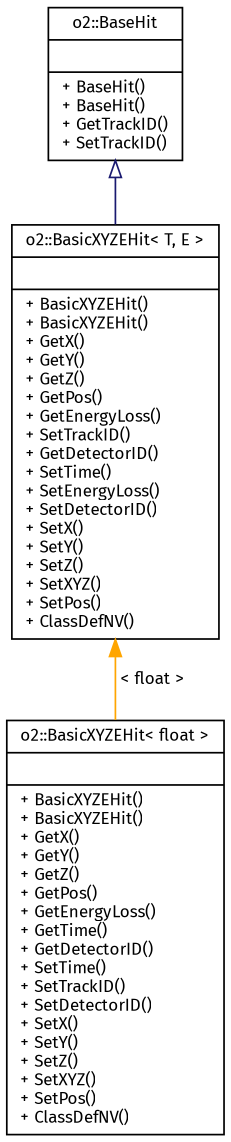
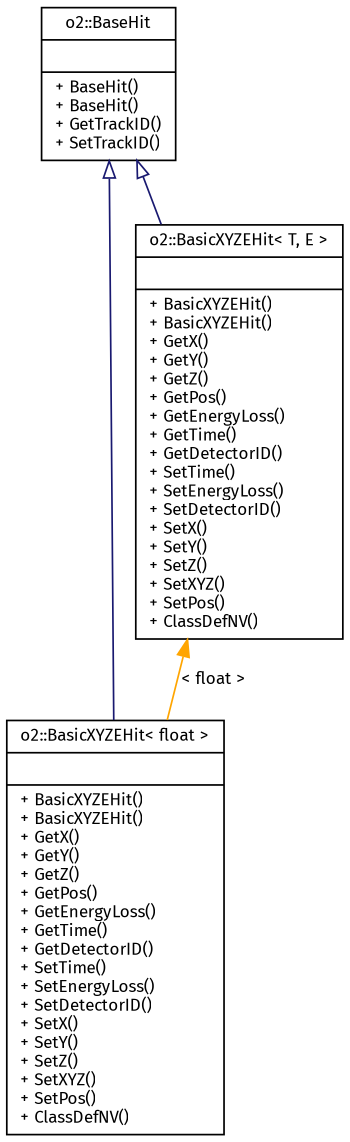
node "o2::BasicXYZEHit< T, E >": text "+ SetTrackID()" -> "+ GetTime()"
edge "o2::BasicXYZEHit< float >" -> "o2::BaseHit": added
node "o2::BasicXYZEHit< float >": text "+ SetTrackID()" -> "+ SetEnergyLoss()"
